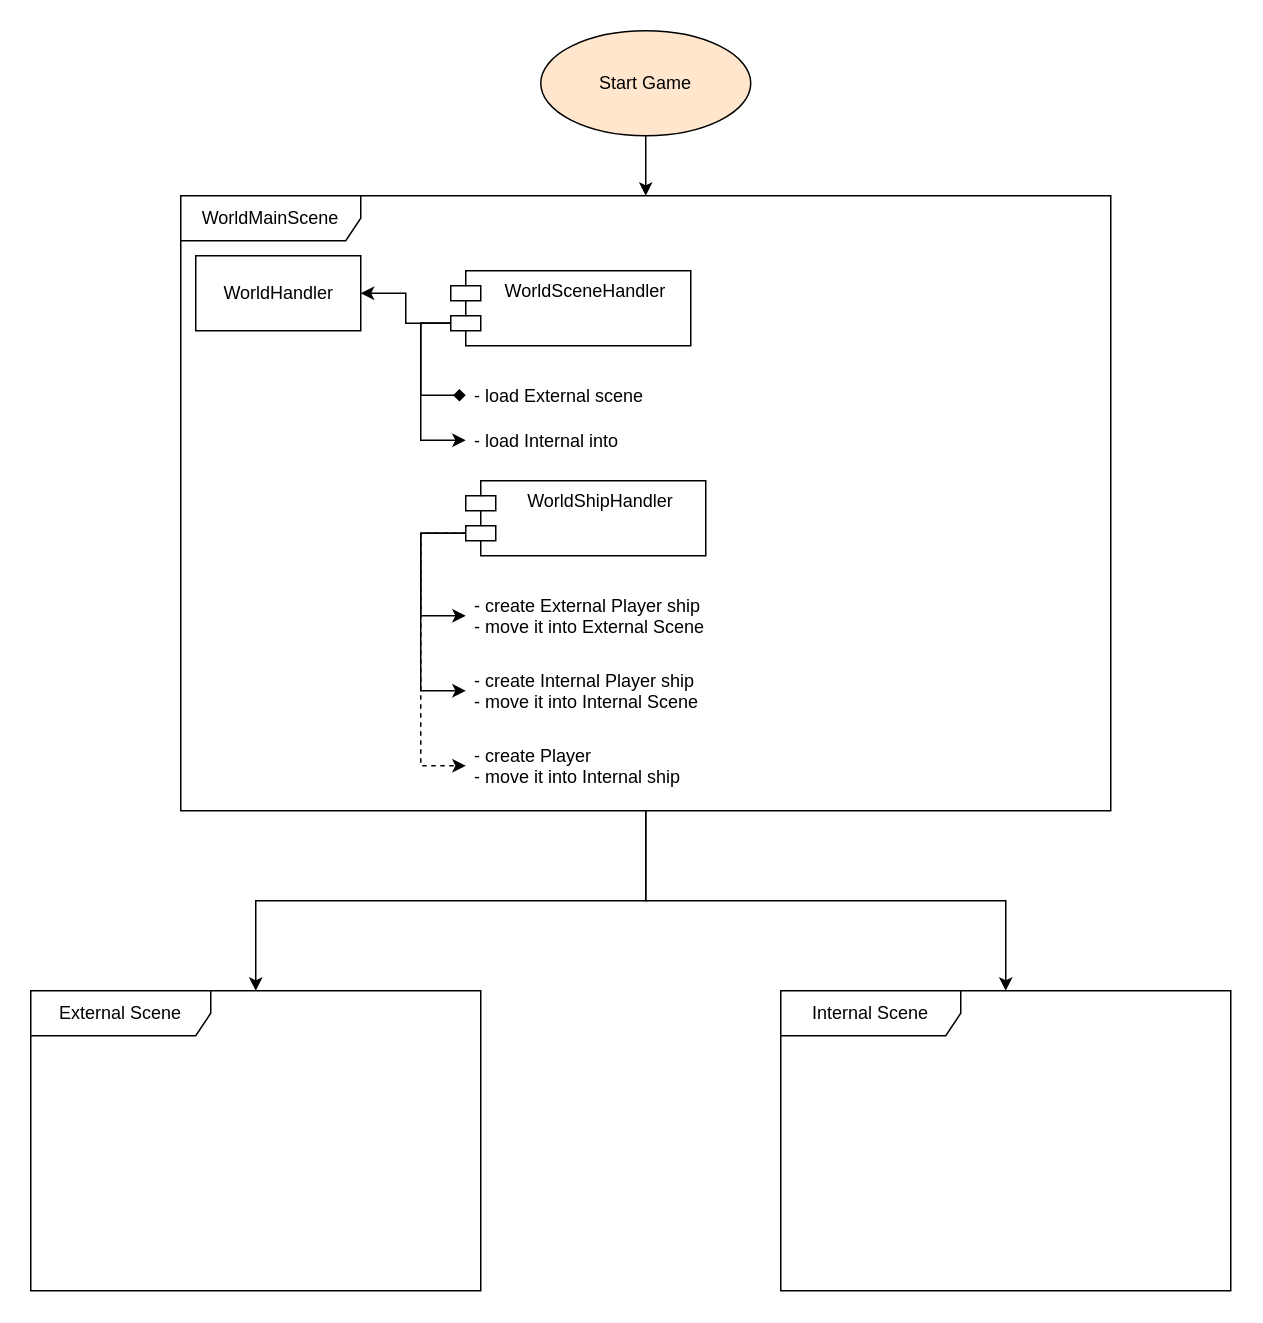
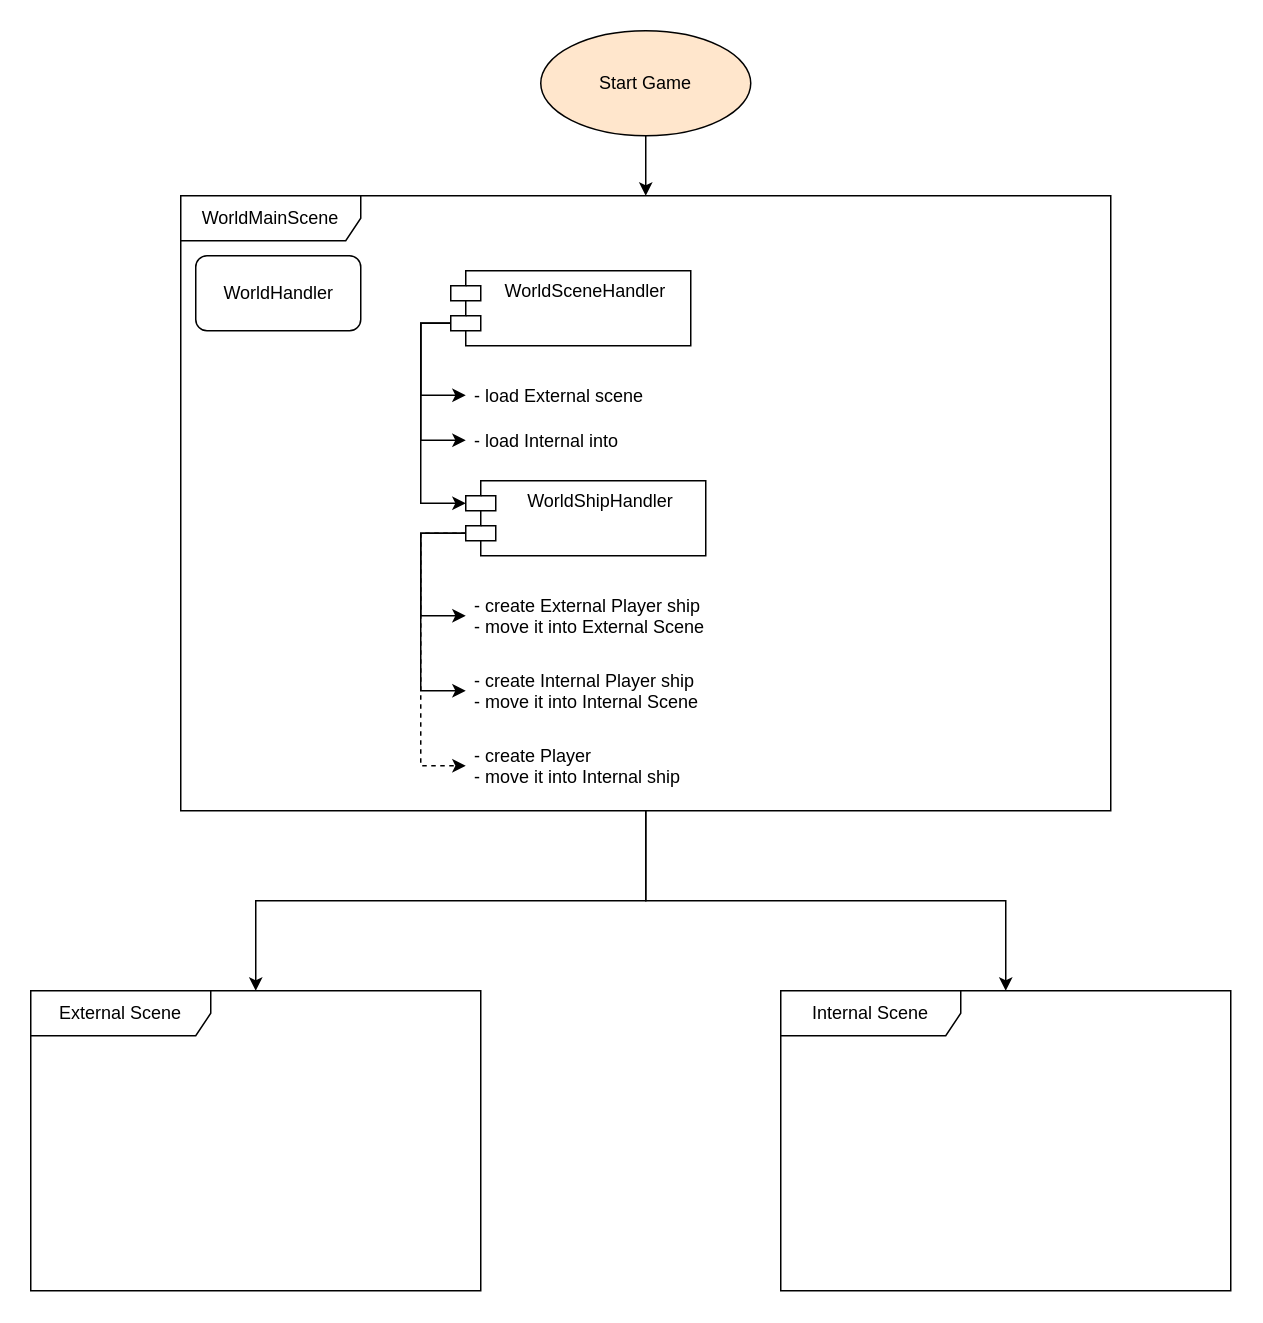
node "WorldHandler": shape rectangle -> rounded rectangle
edge "WorldSceneHandler" -> "WorldHandler": now "WorldSceneHandler" -> "WorldShipHandler"
edge "WorldSceneHandler" -> "- load External scene": arrowhead diamond -> classic
